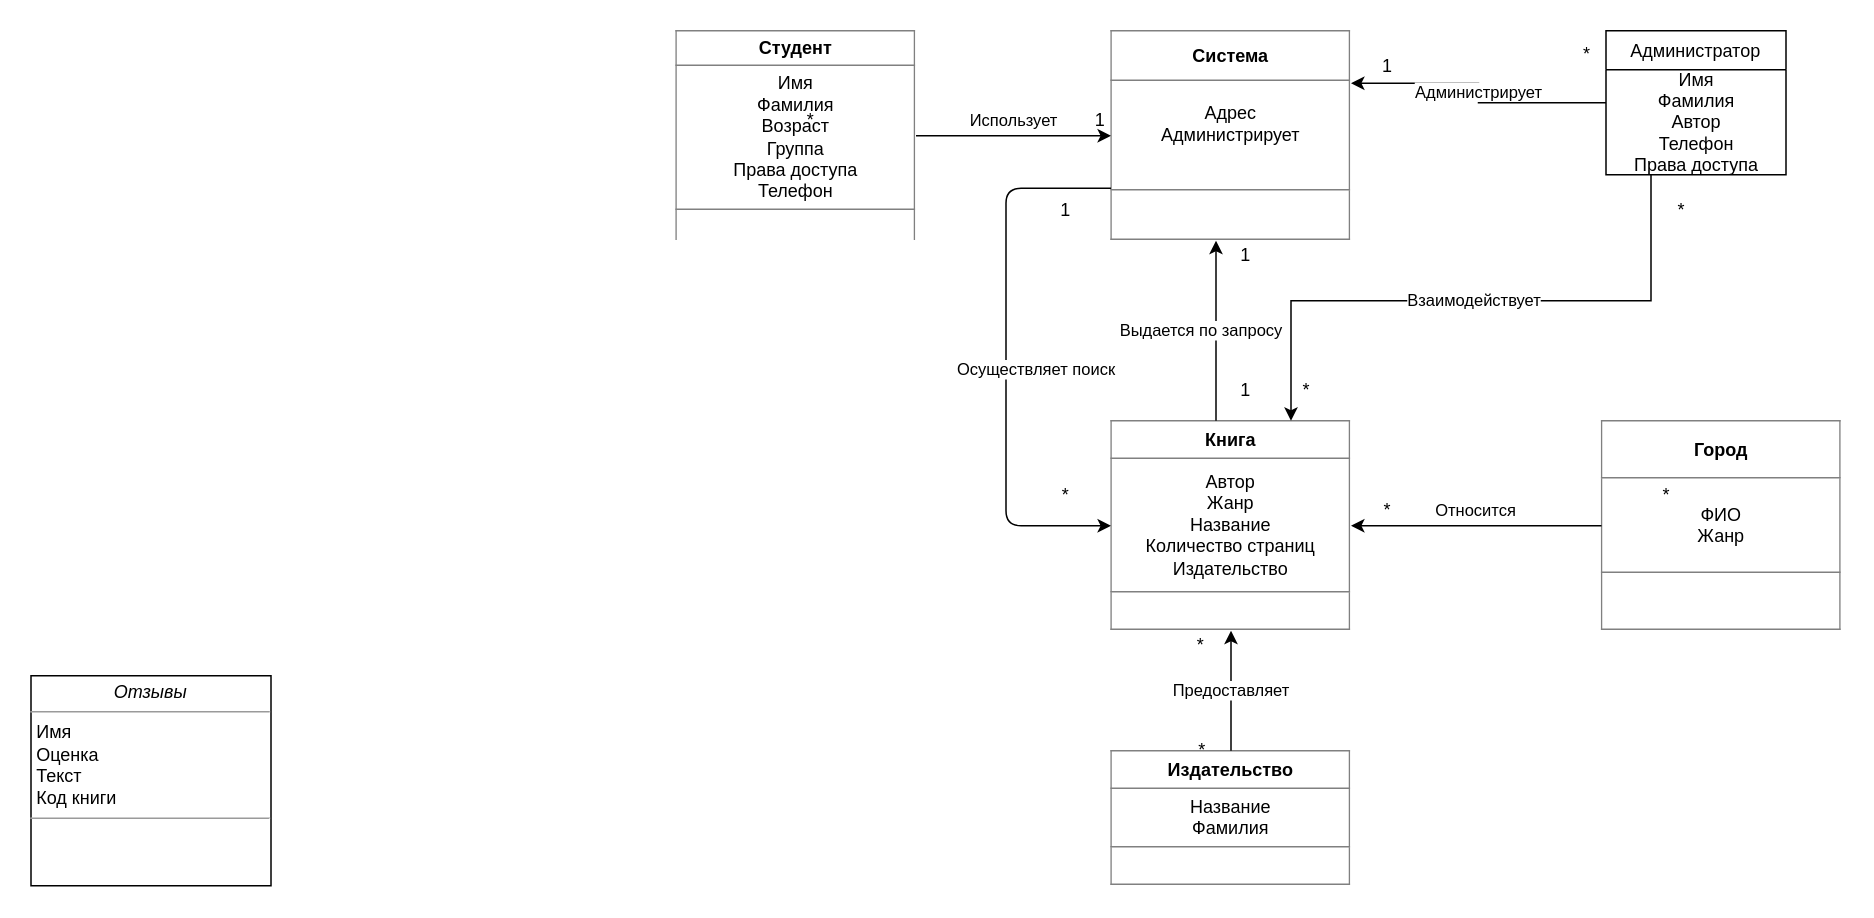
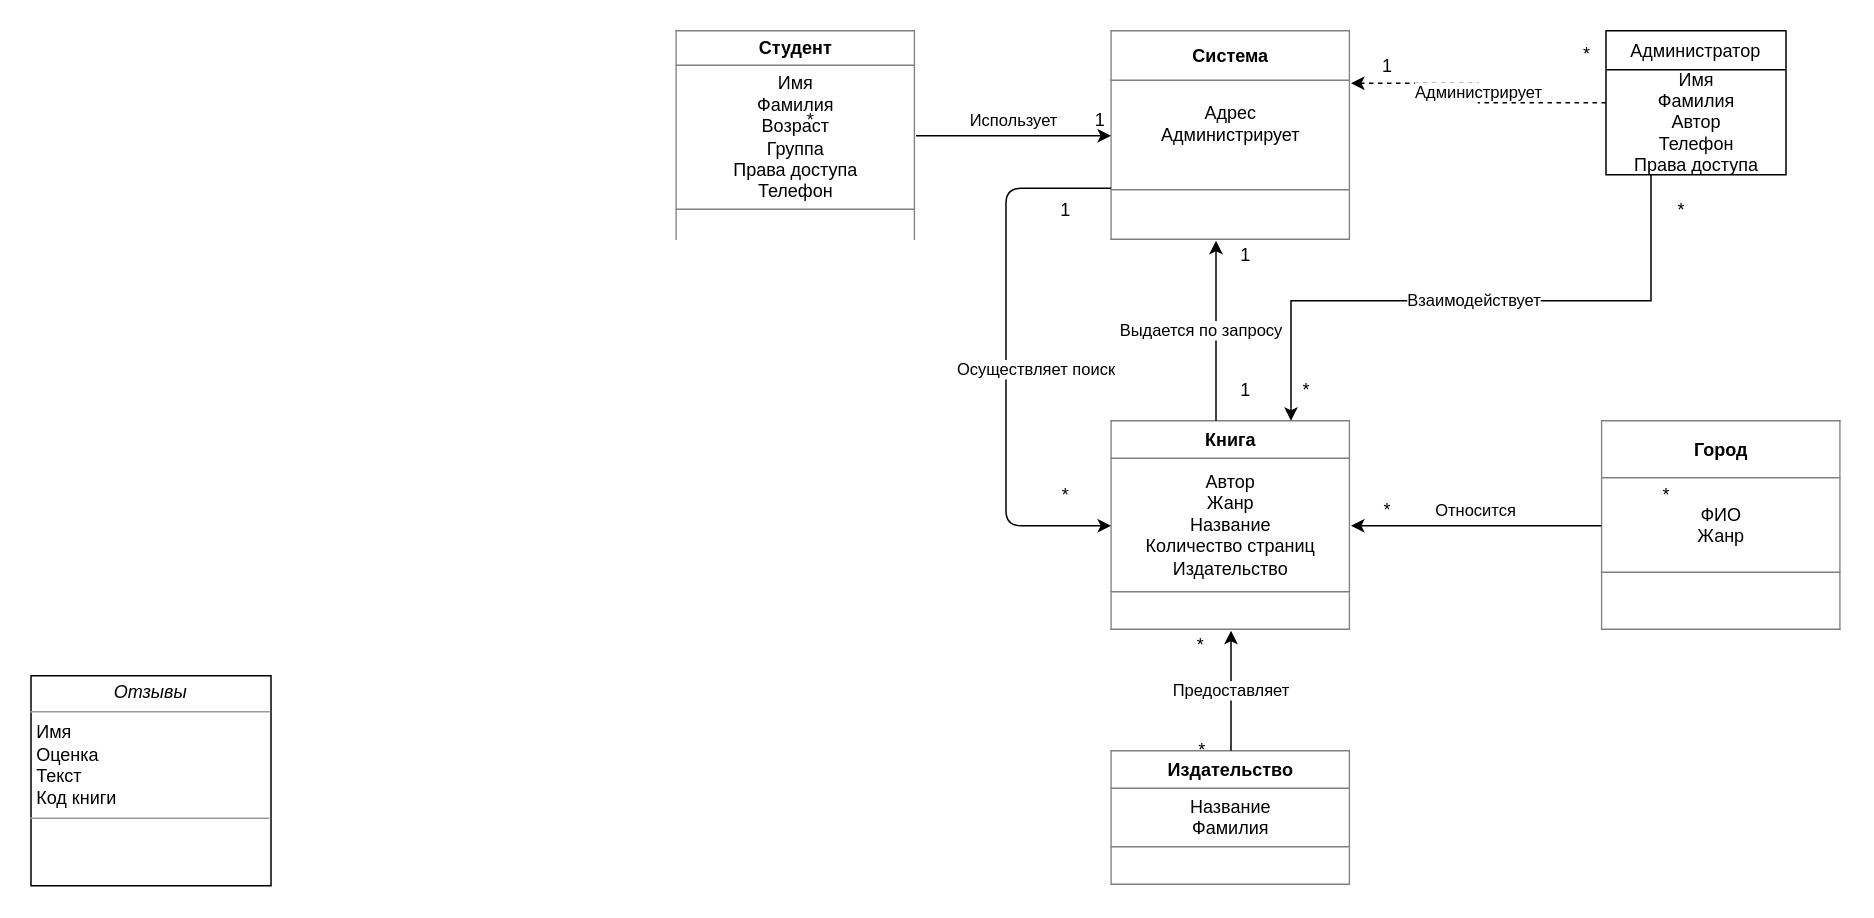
edge "Администратор" -> "Система Адрес Администрирует": style solid -> dashed
